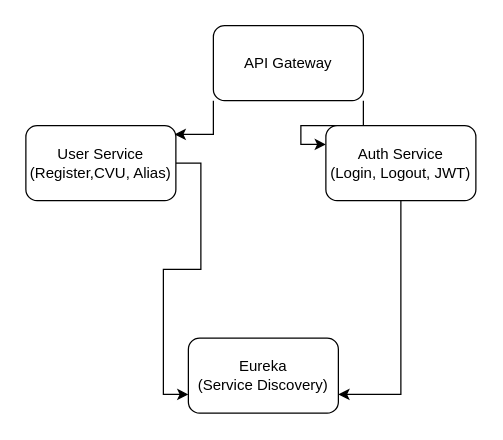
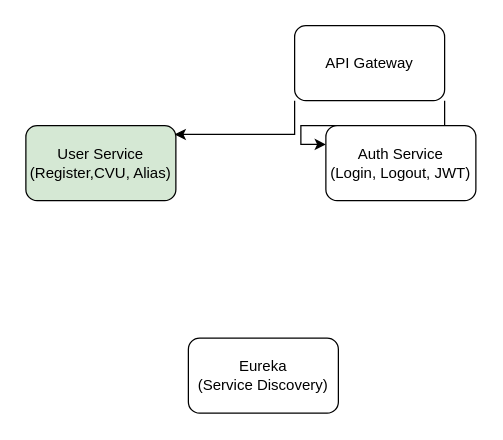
node "API Gateway": moved (288, 63) -> (369, 63)
node "User Service (Register,CVU, Alias)": fillcolor #ffffff -> #d5e8d4
edge "User Service (Register,CVU, Alias)" -> "Eureka (Service Discovery)": removed
edge "Auth Service (Login, Logout, JWT)" -> "Eureka (Service Discovery)": removed
